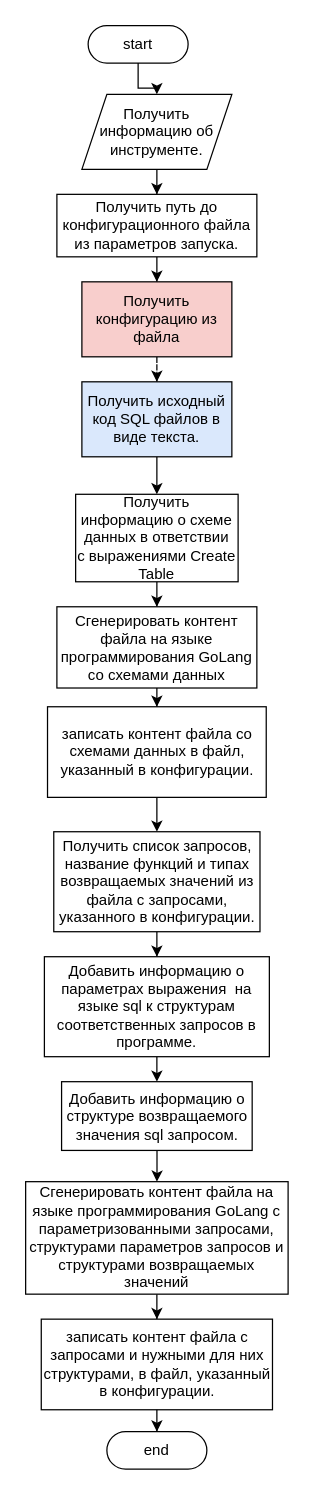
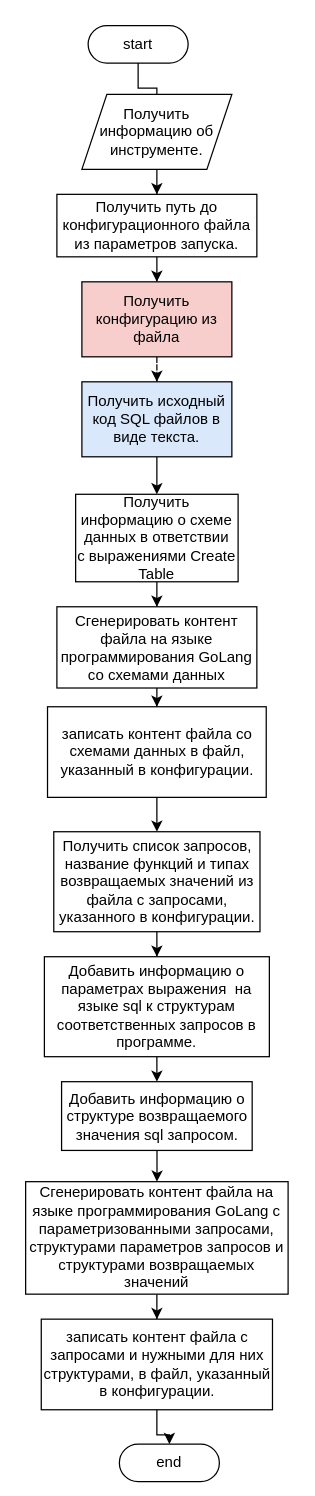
edge "start" -> "Получить информацию об инструменте.": arrowhead classic -> none
node "end": moved (157, 1451) -> (169, 1463)
